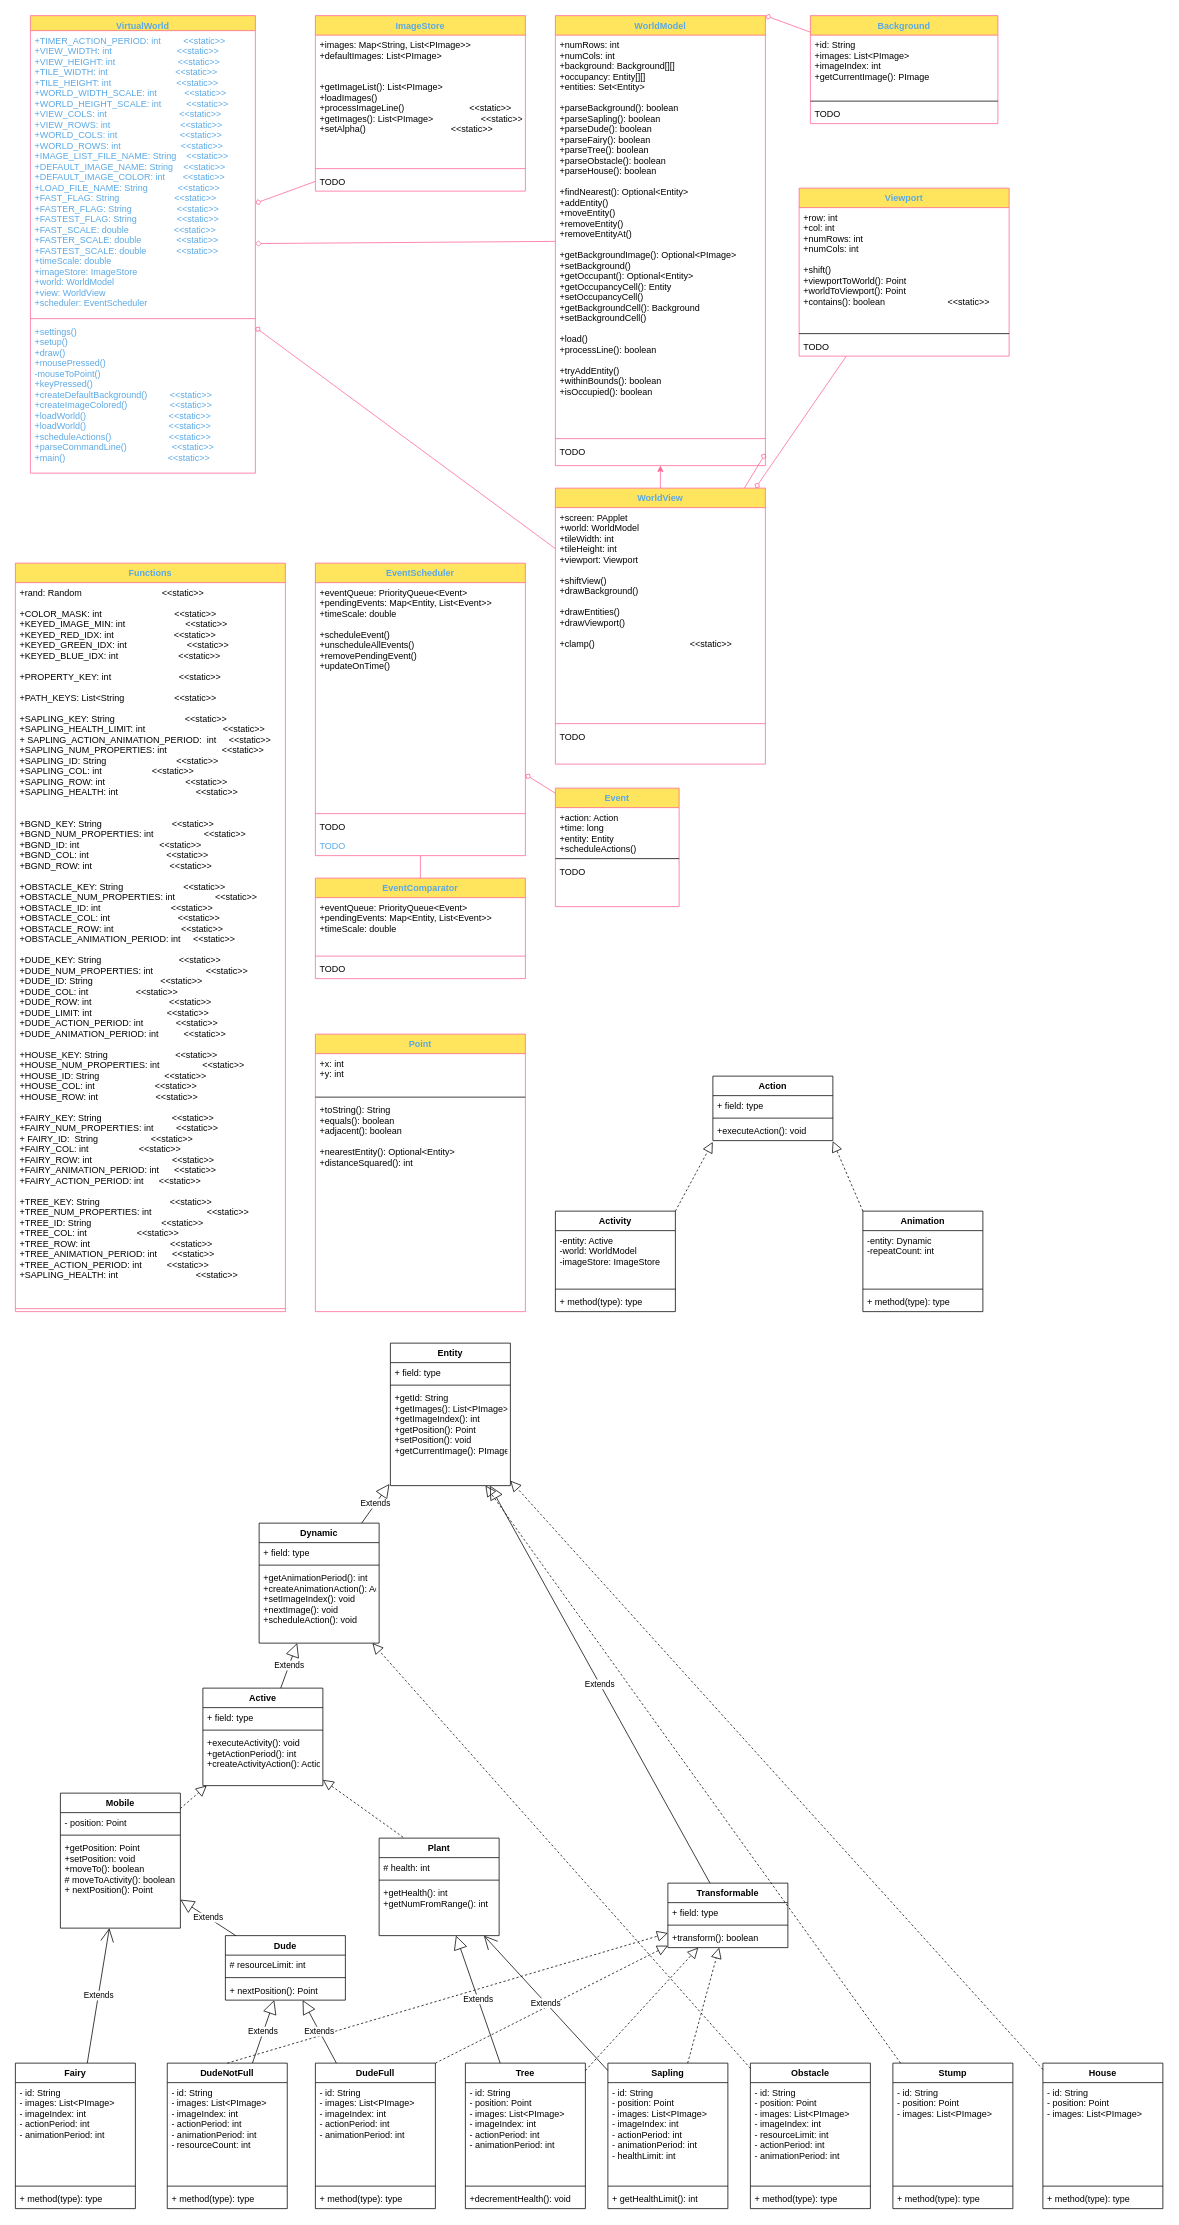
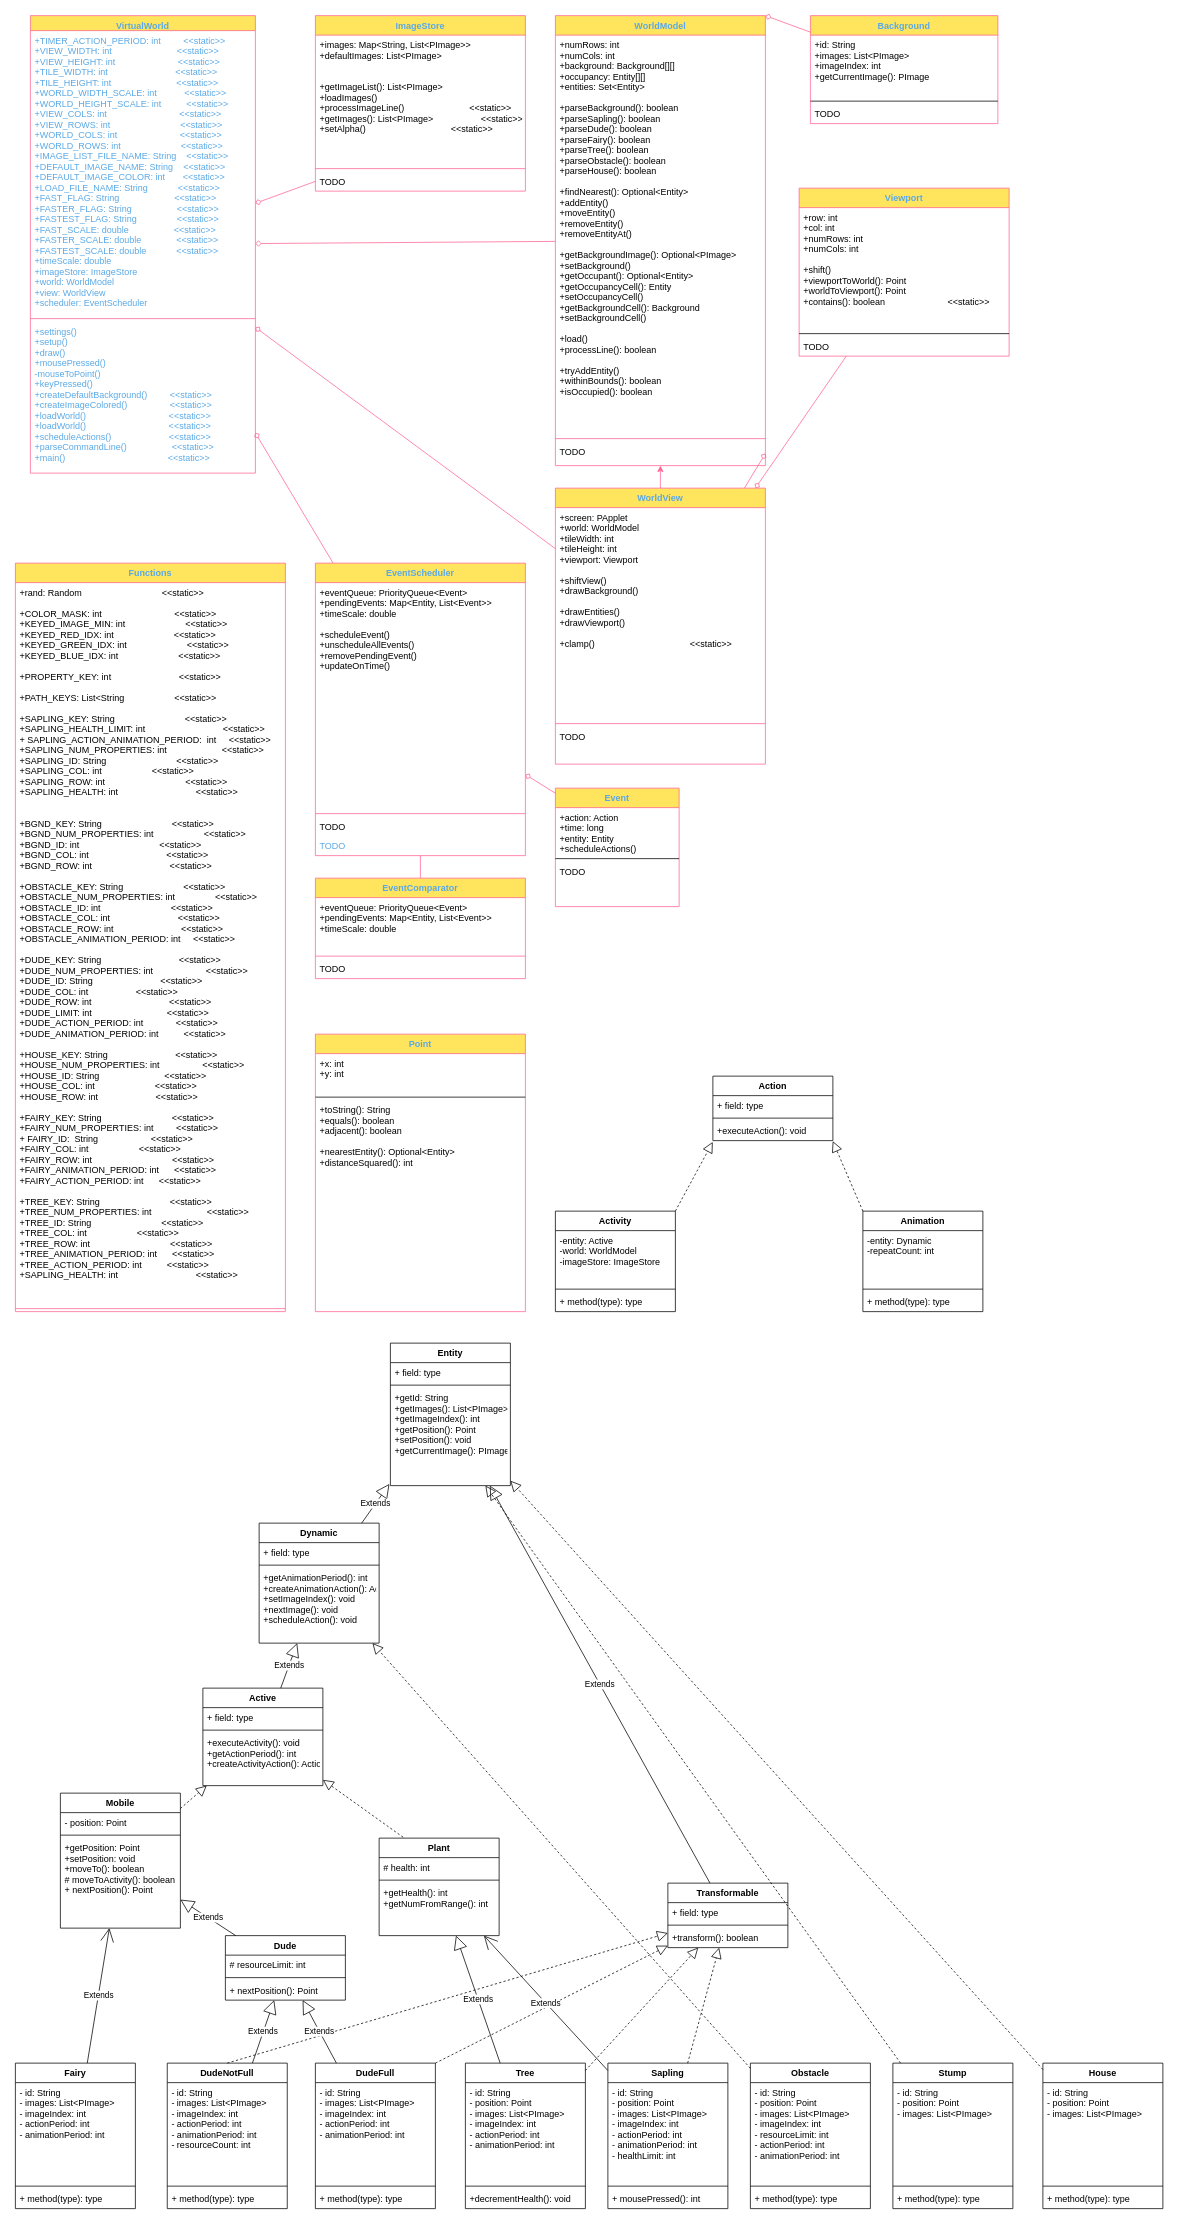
edge "EventScheduler" -> "VirtualWorld": added
node "+ getHealthLimit(): int": label "+ getHealthLimit(): int" -> "+ mousePressed(): int"
